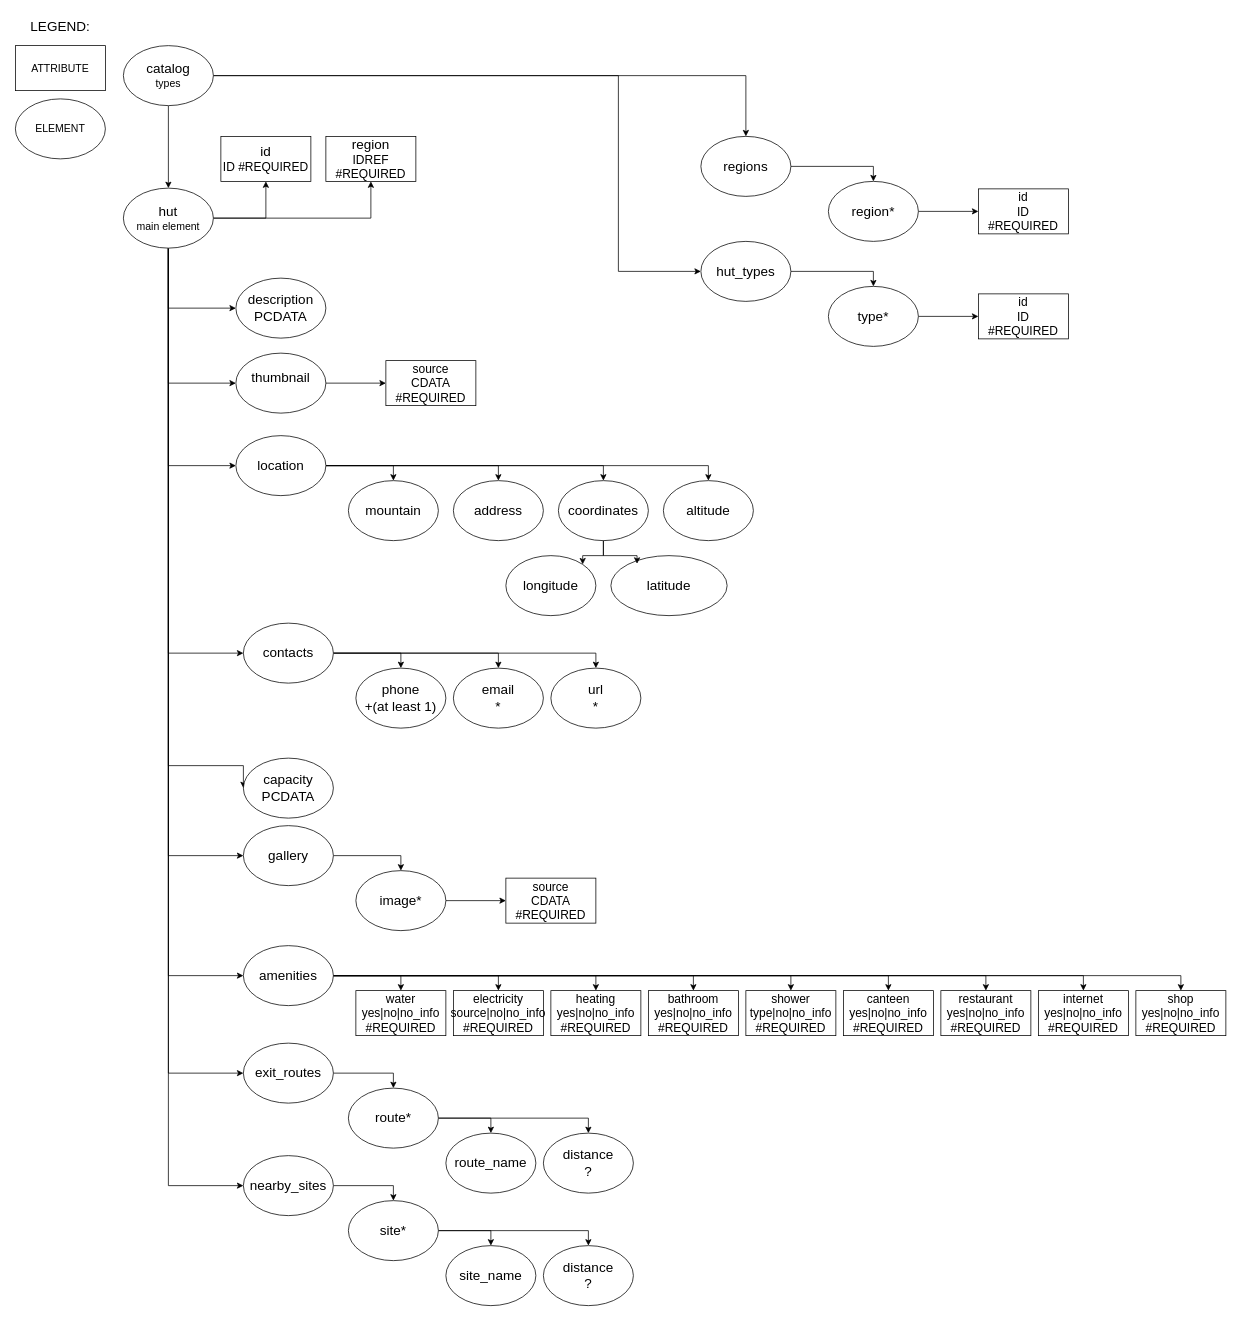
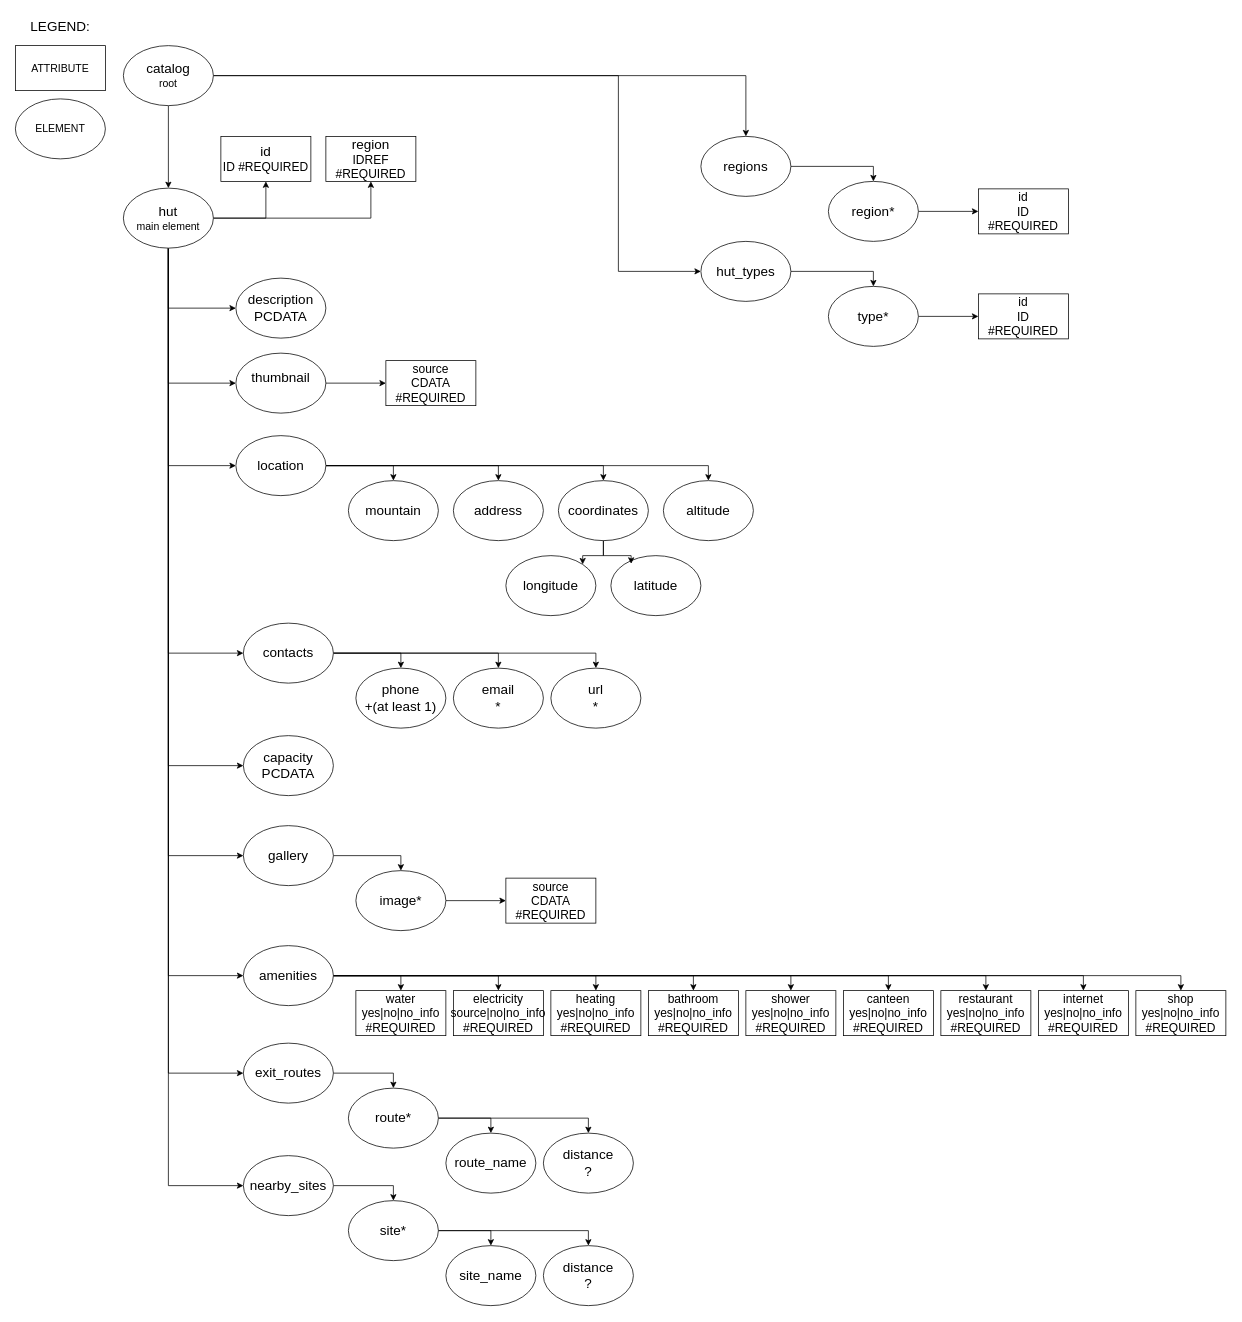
node "catalog types": label "catalog types" -> "catalog root"
node "latitude": size 116x60 -> 90x60
node "capacity PCDATA": moved (288, 788) -> (288, 765)
node "shower type|no|no_info #REQUIRED": label "shower type|no|no_info #REQUIRED" -> "shower yes|no|no_info #REQUIRED"
